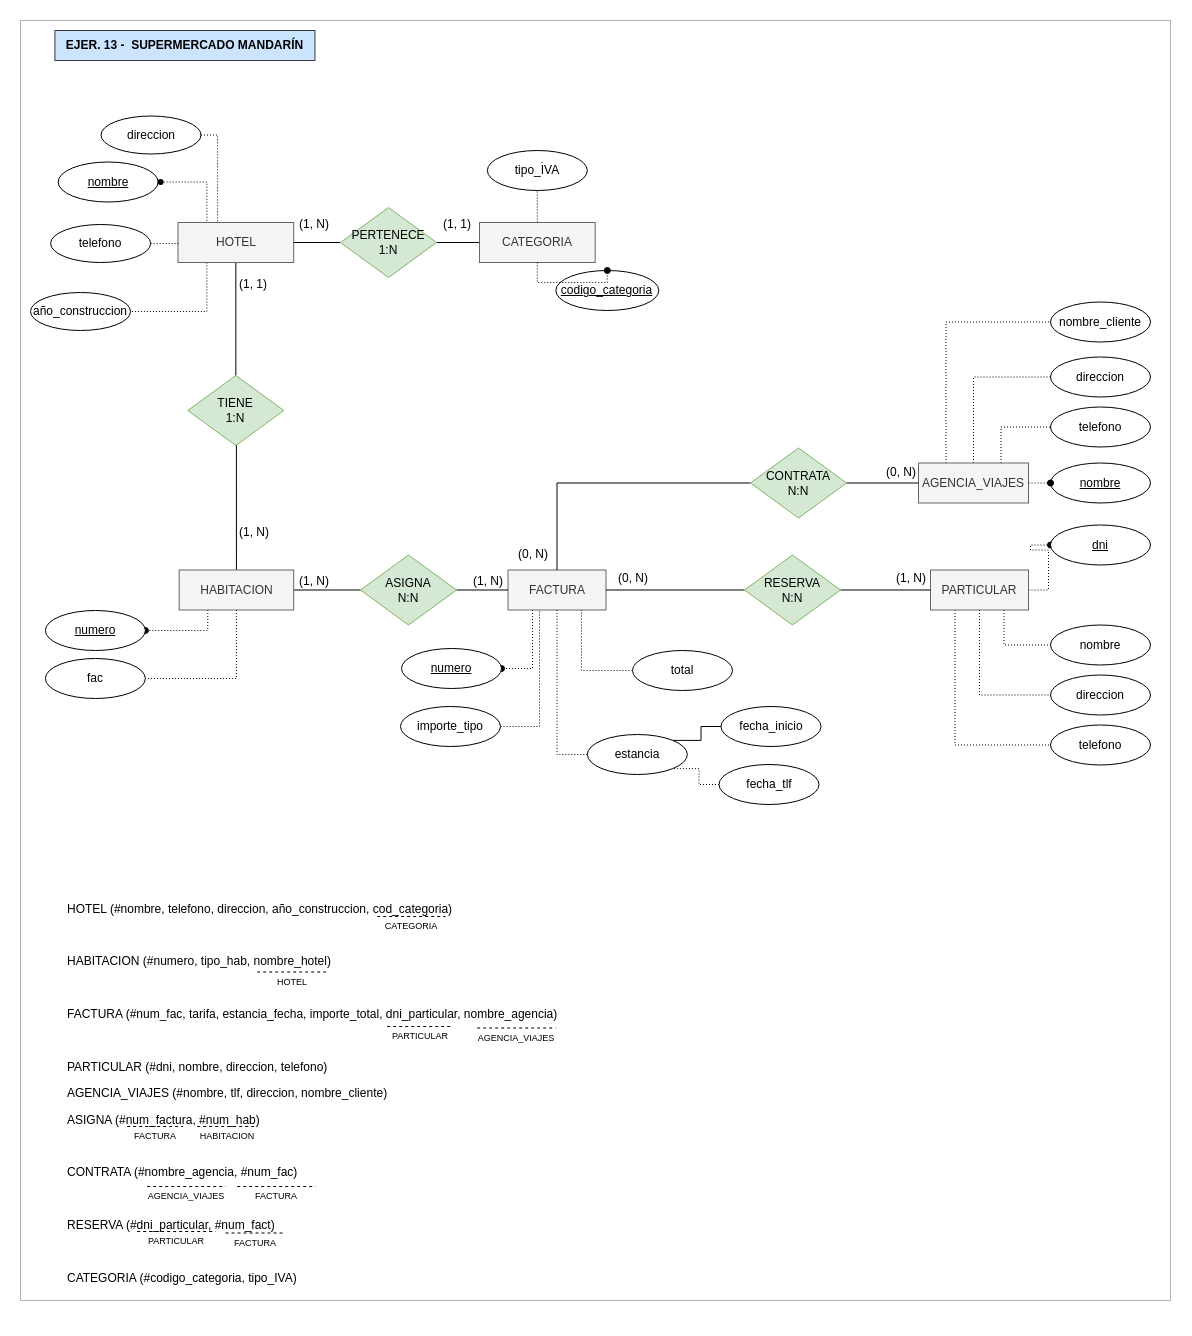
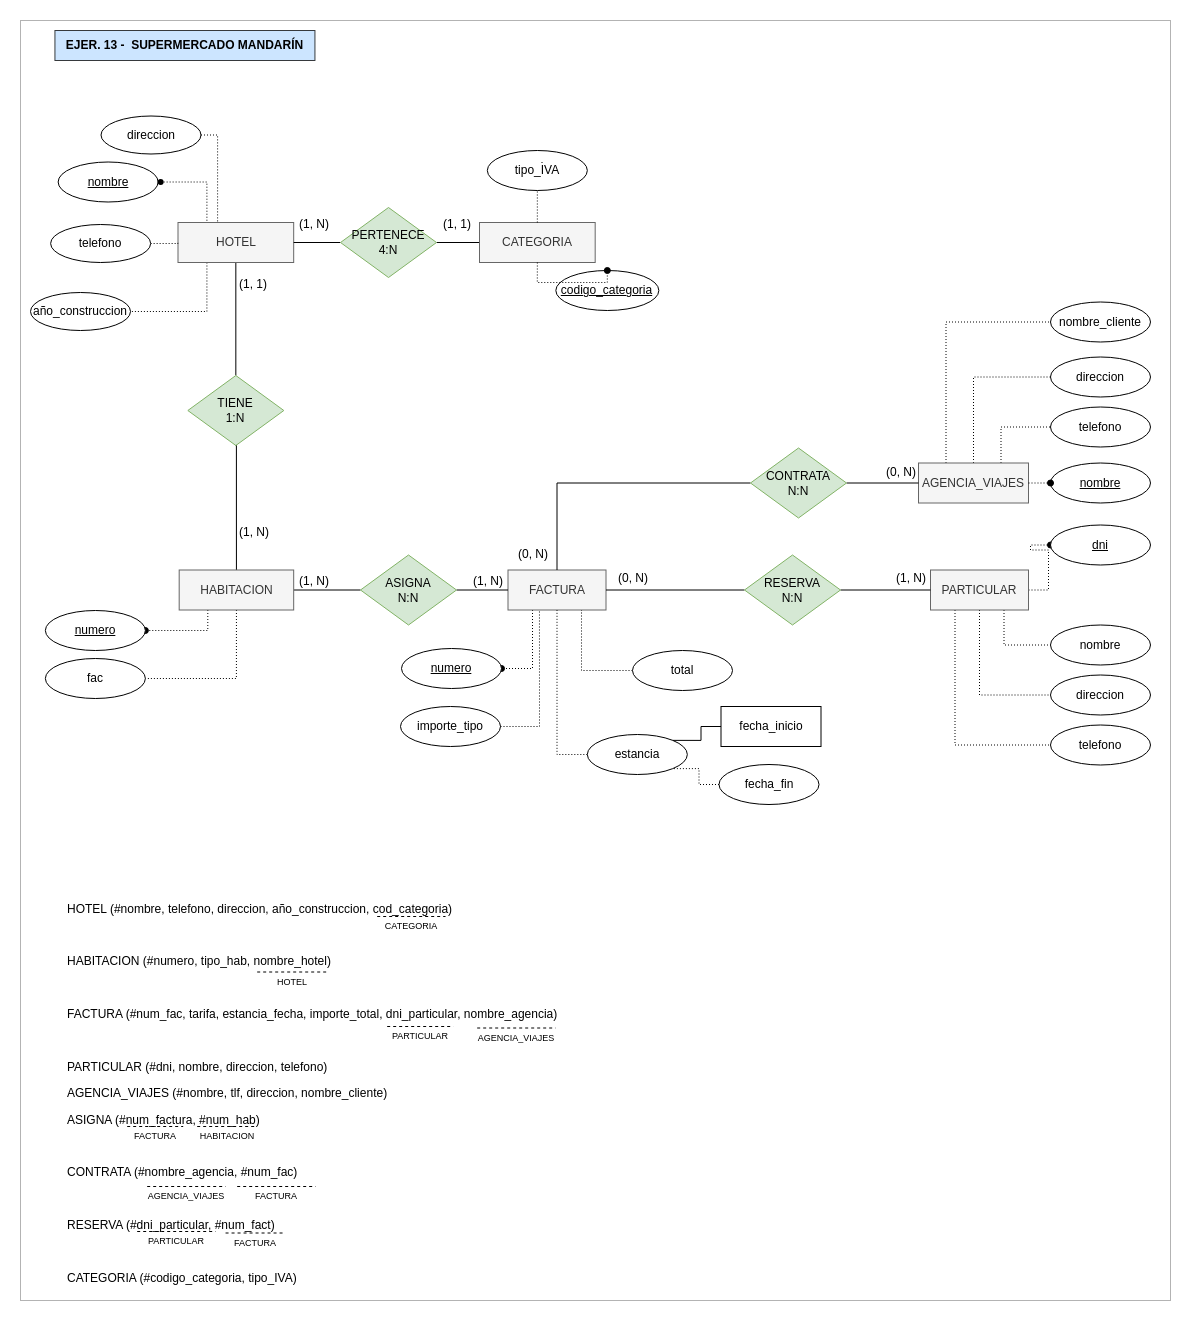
node "PERTENECE 1:N": label "PERTENECE 1:N" -> "PERTENECE 4:N"
node "fecha_inicio": shape ellipse -> rectangle
node "fecha_tlf": label "fecha_tlf" -> "fecha_fin"
